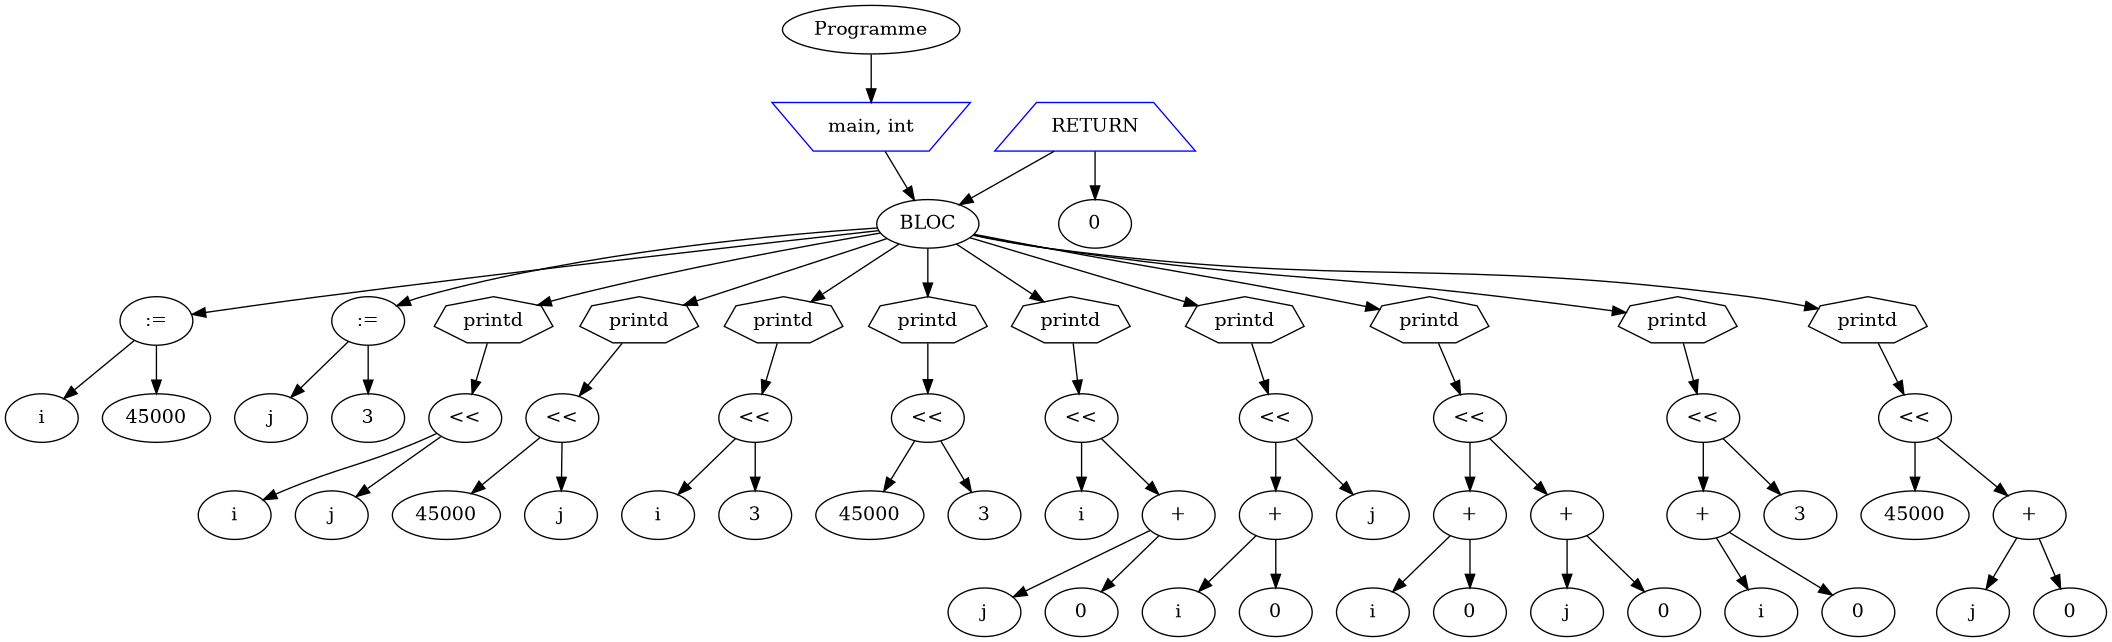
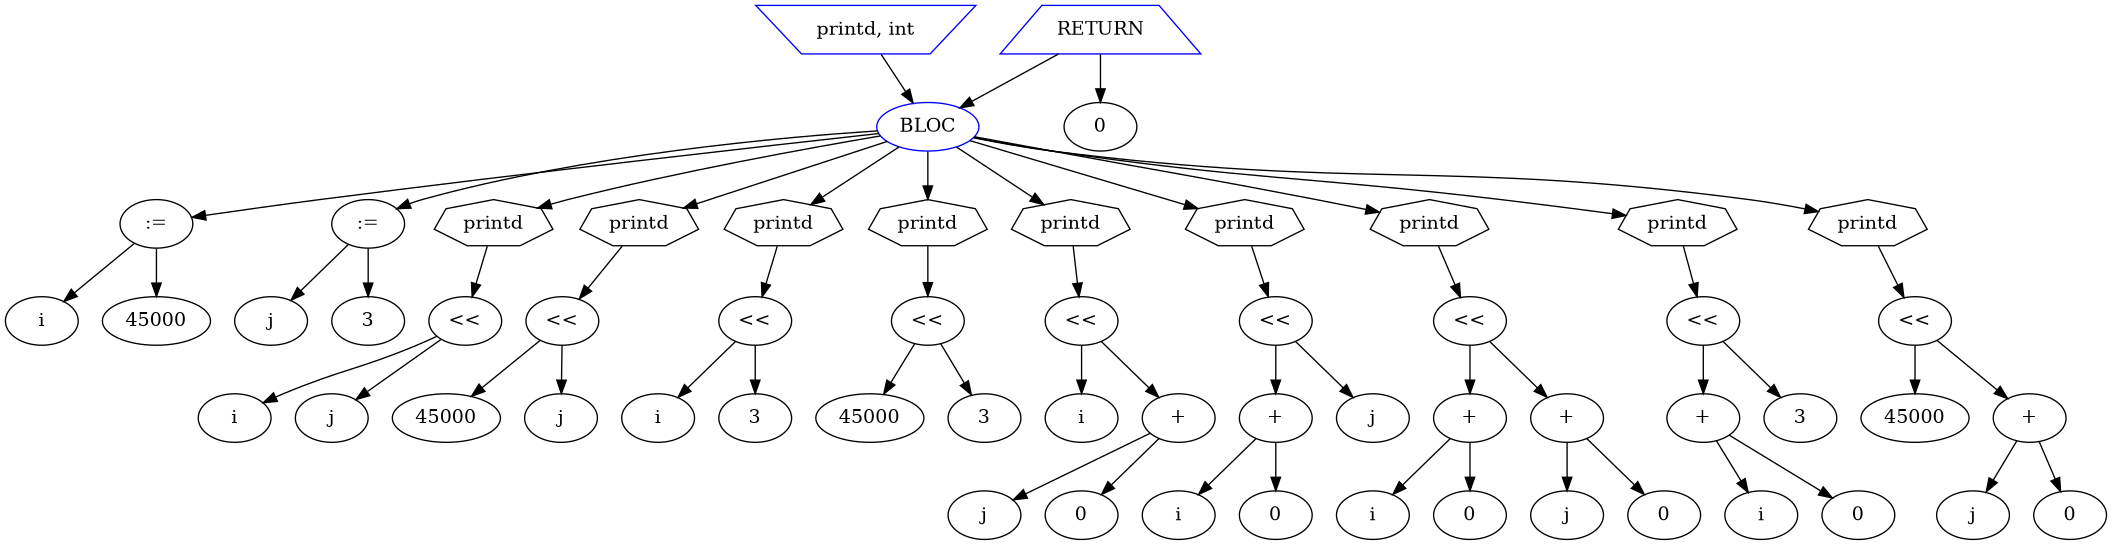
node "Programme": removed
node "main, int": label "main, int" -> "printd, int"
node "BLOC": color black -> blue
